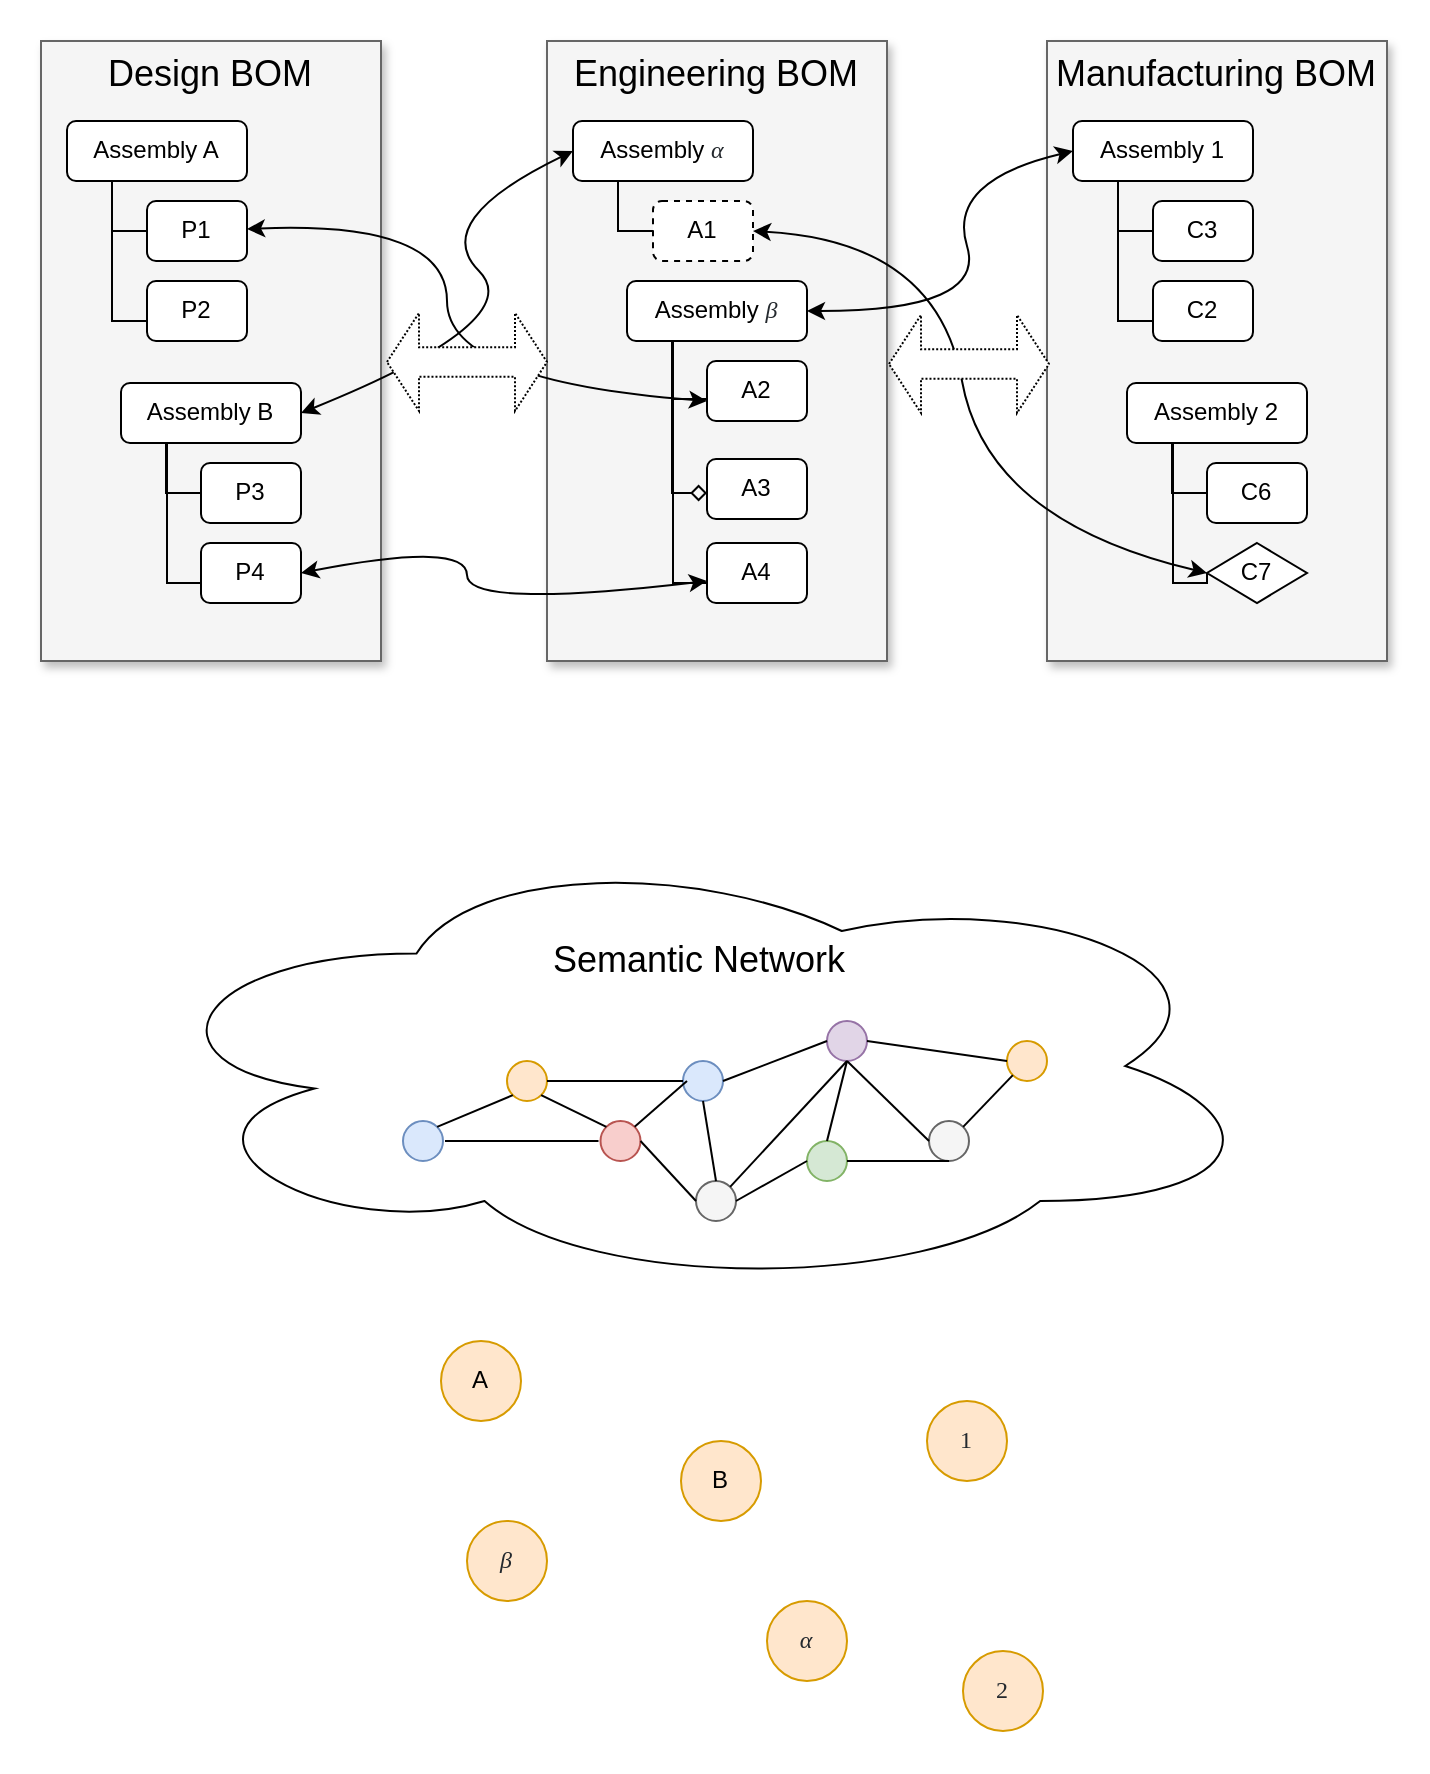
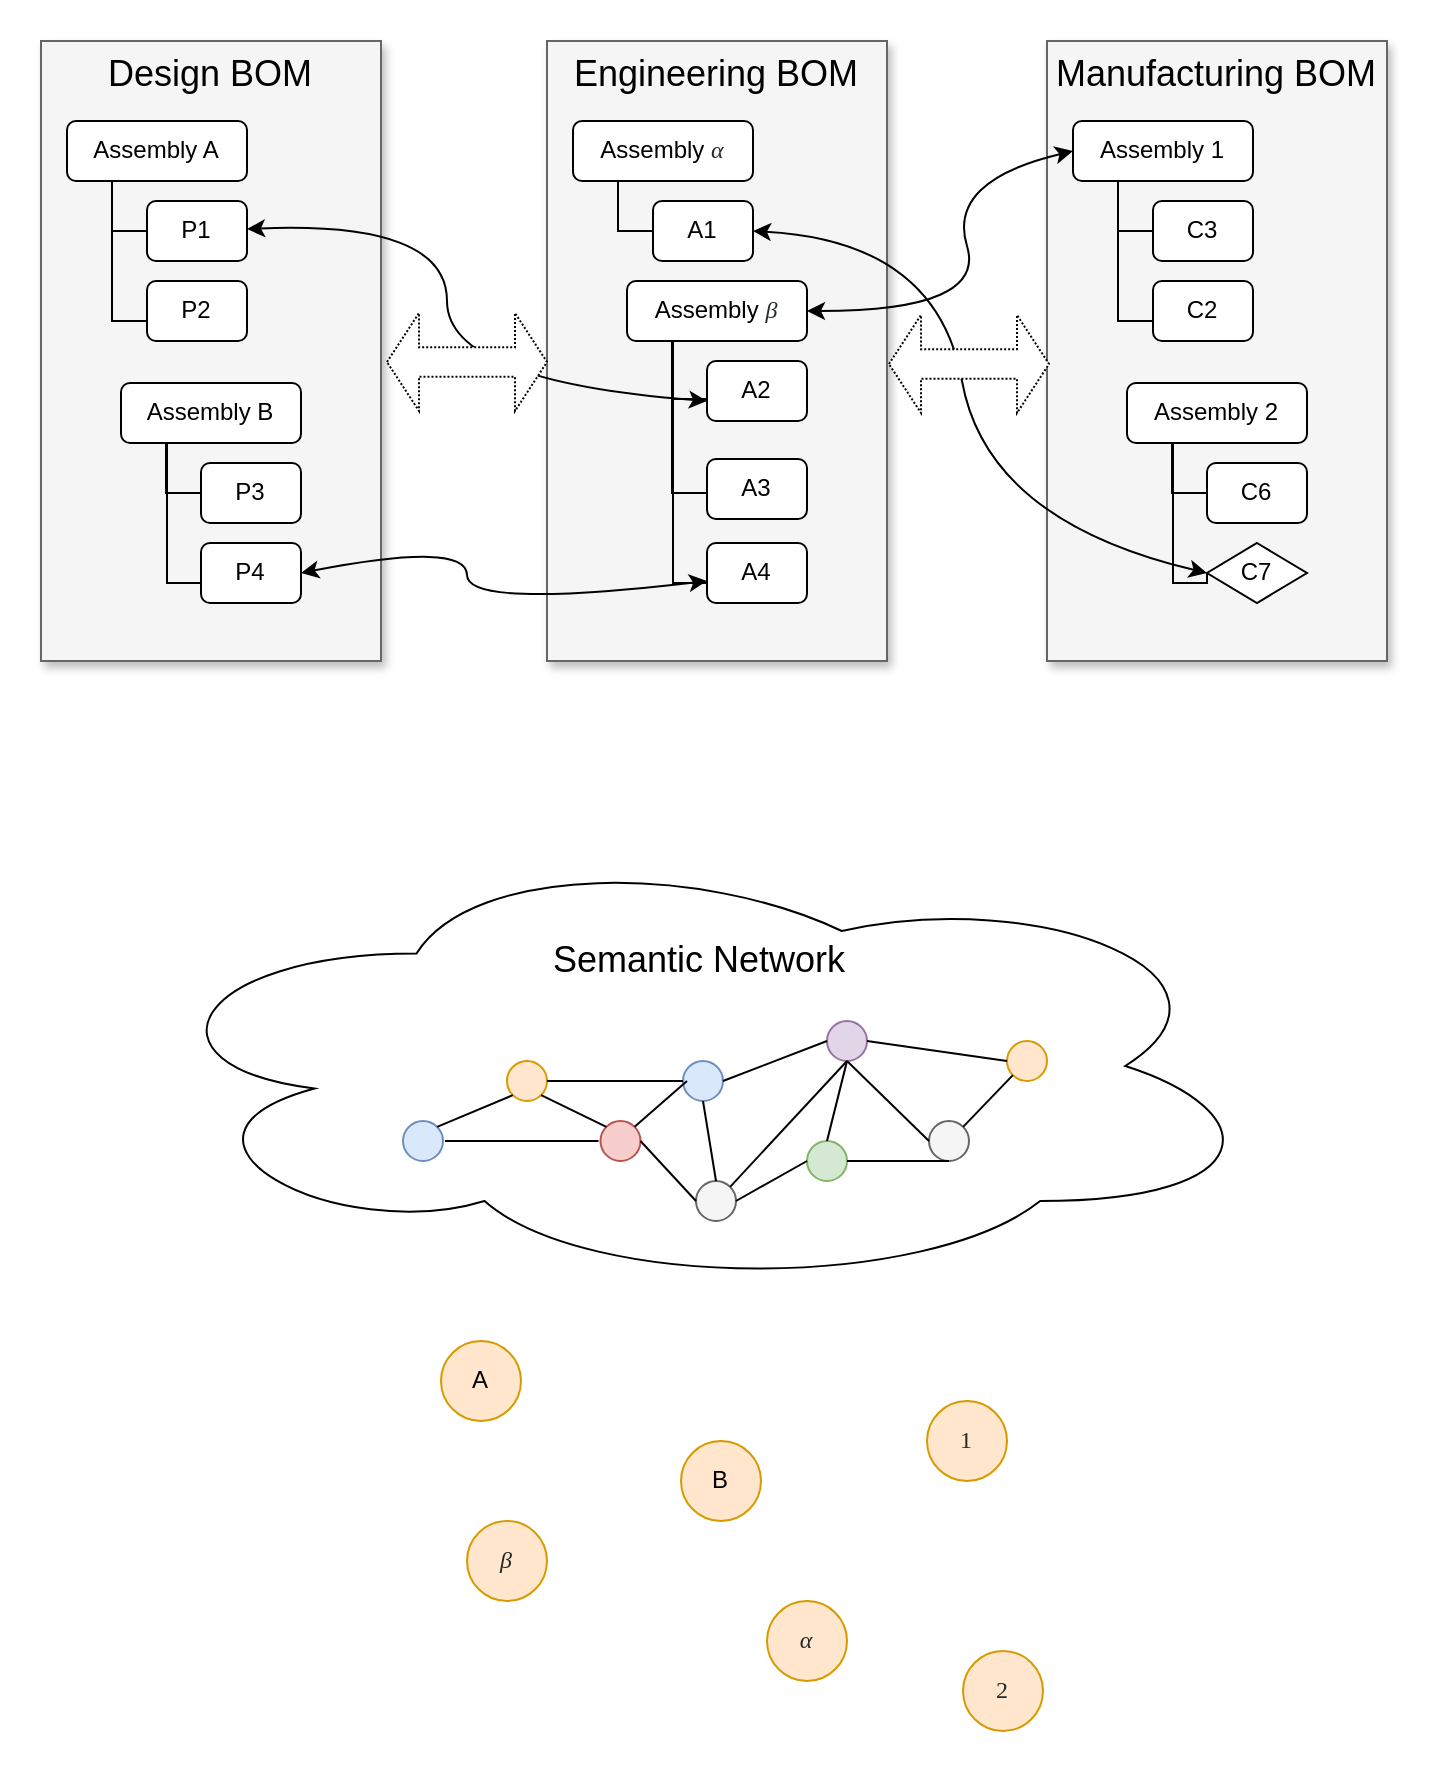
node "A1": style dashed -> solid
edge "Assembly α" -- "Assembly B": removed
edge "Assembly β" -> "A3": arrowhead diamond -> none
